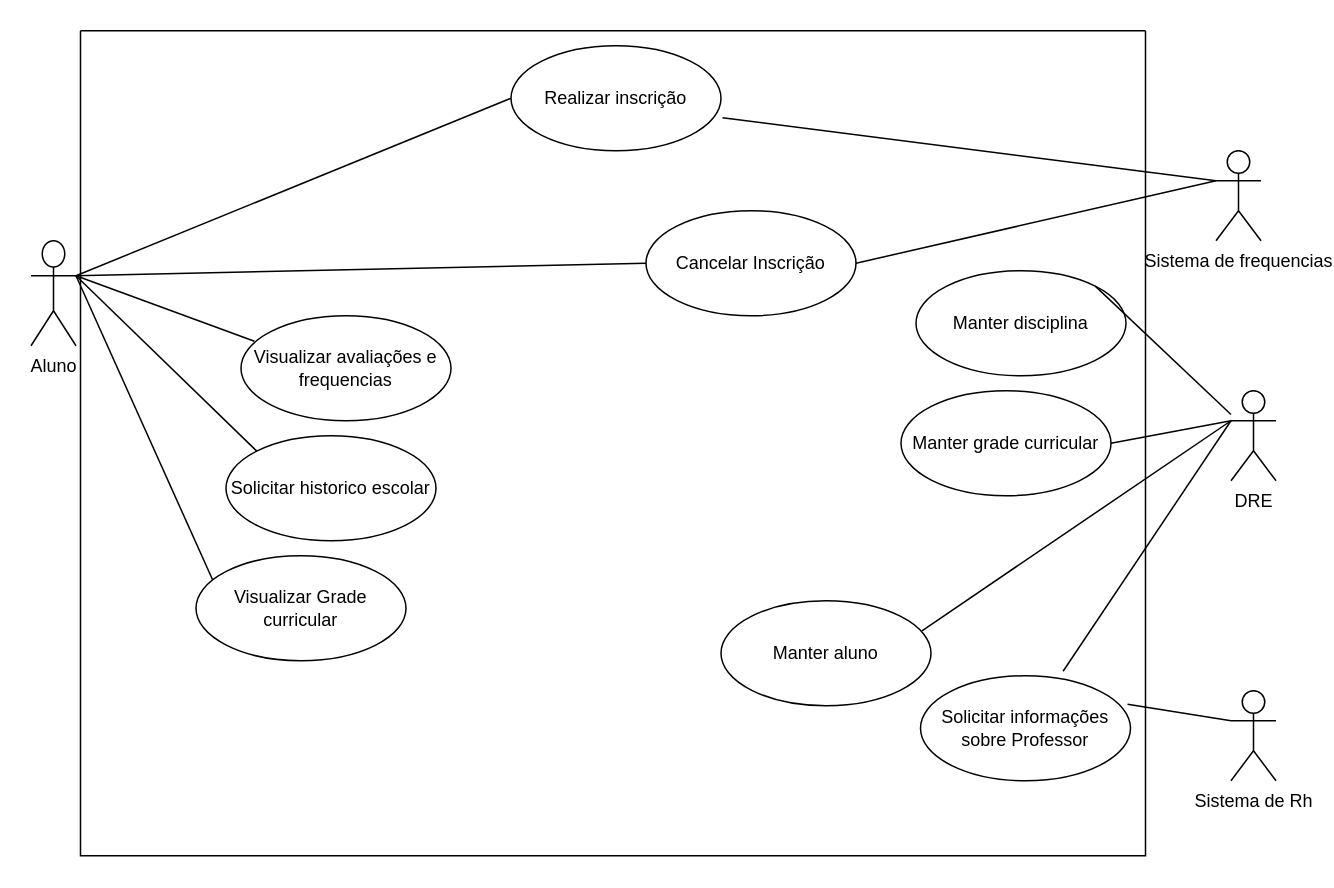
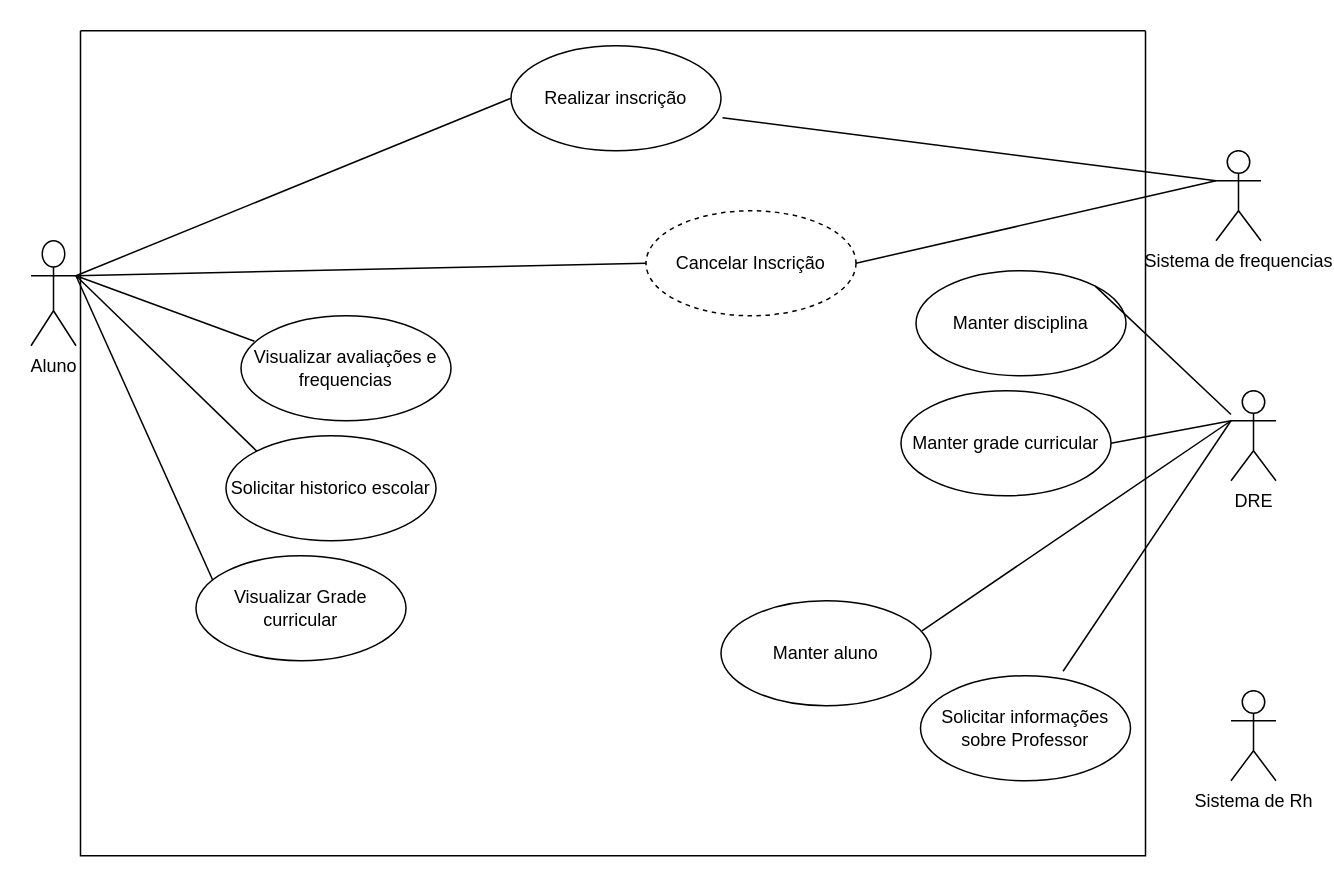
node "Cancelar Inscrição": style solid -> dashed
edge "Solicitar informações sobre Professor" -- "Sistema de Rh": removed
